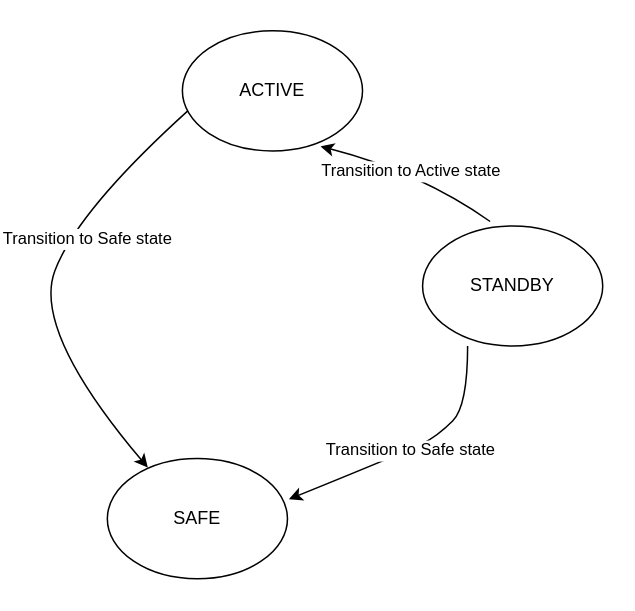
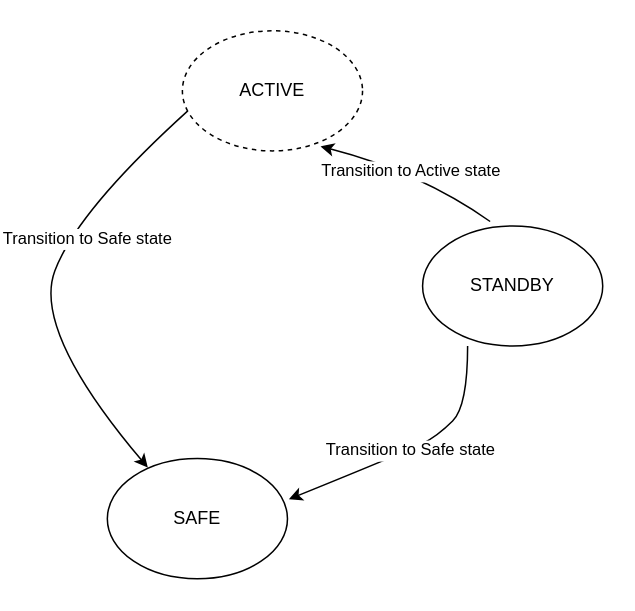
node "ACTIVE": style solid -> dashed
